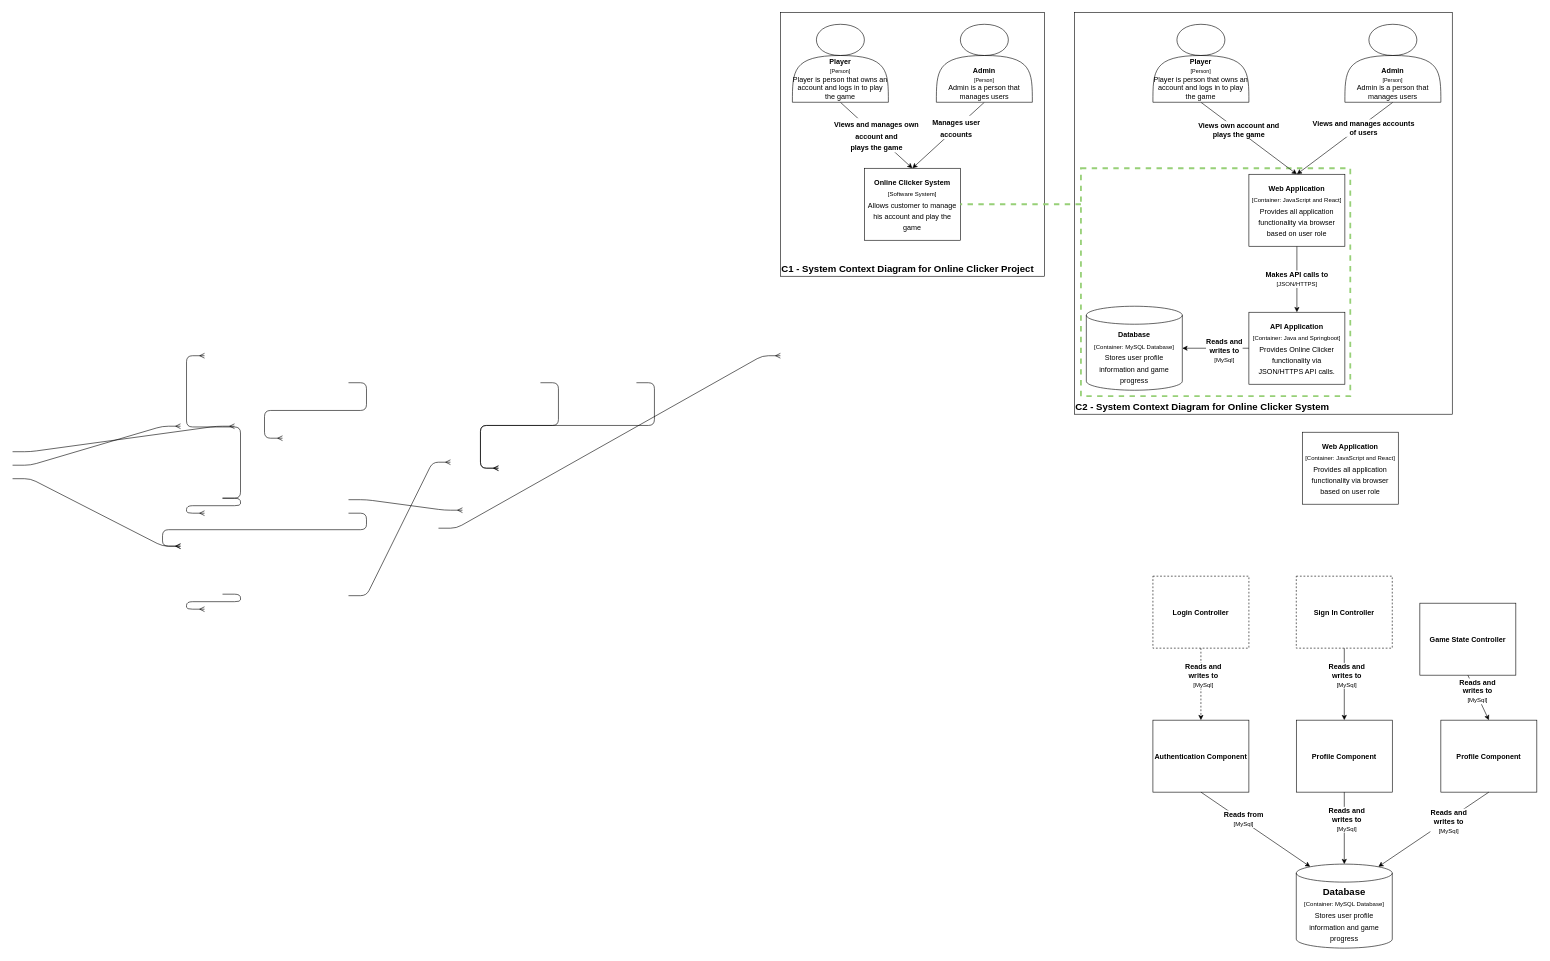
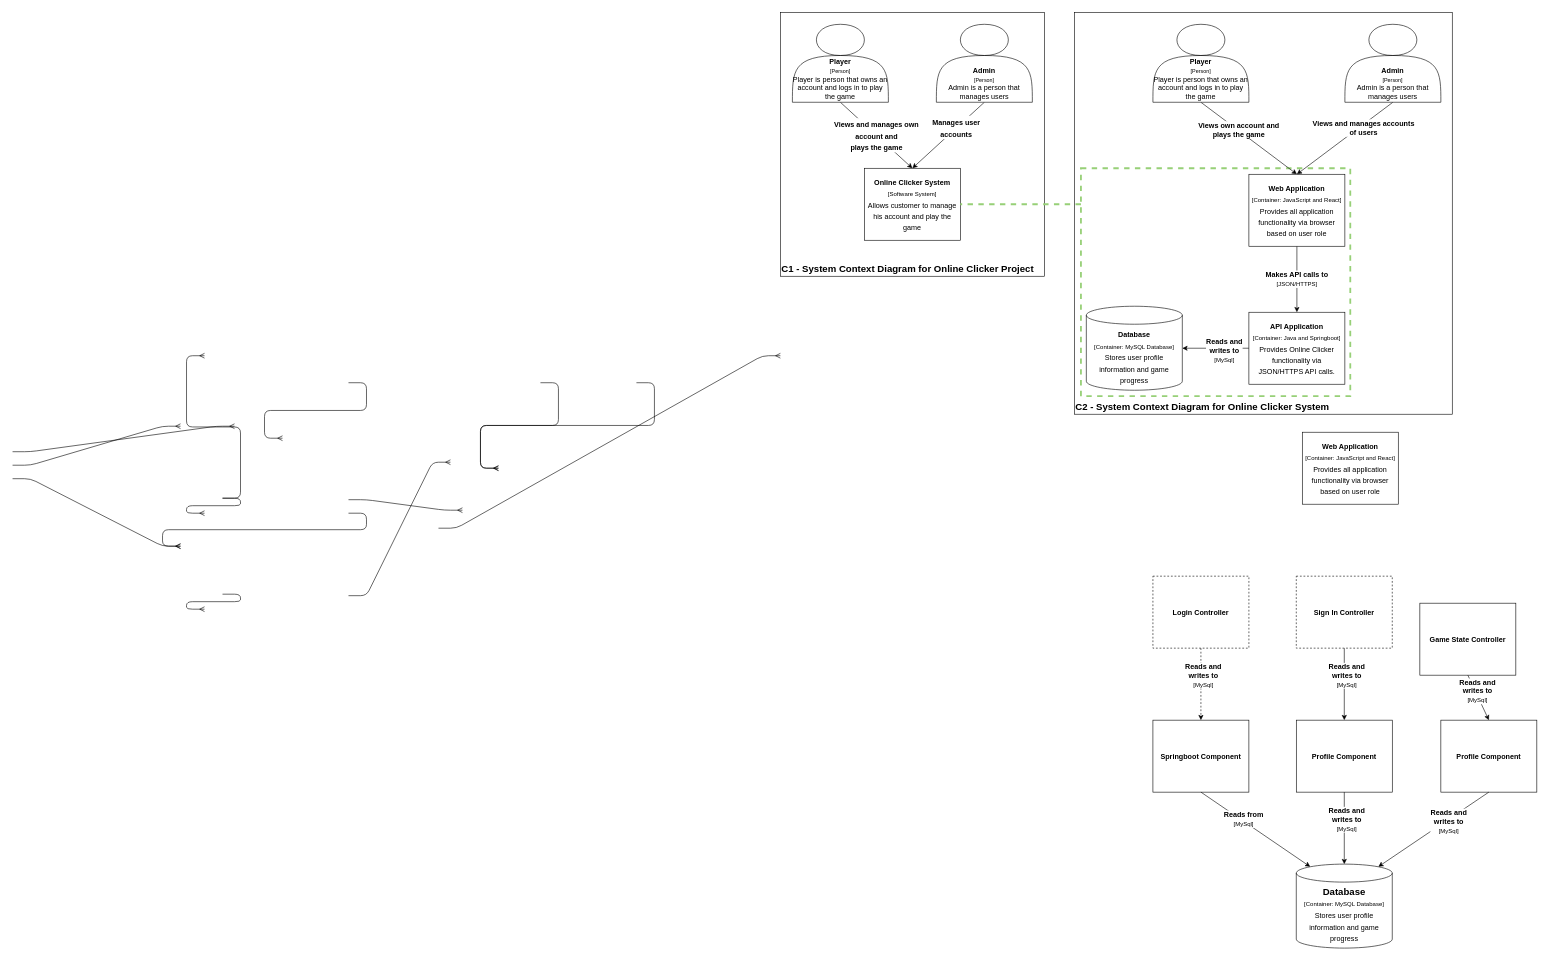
node "Authentication Component": label "Authentication Component" -> "Springboot Component"
